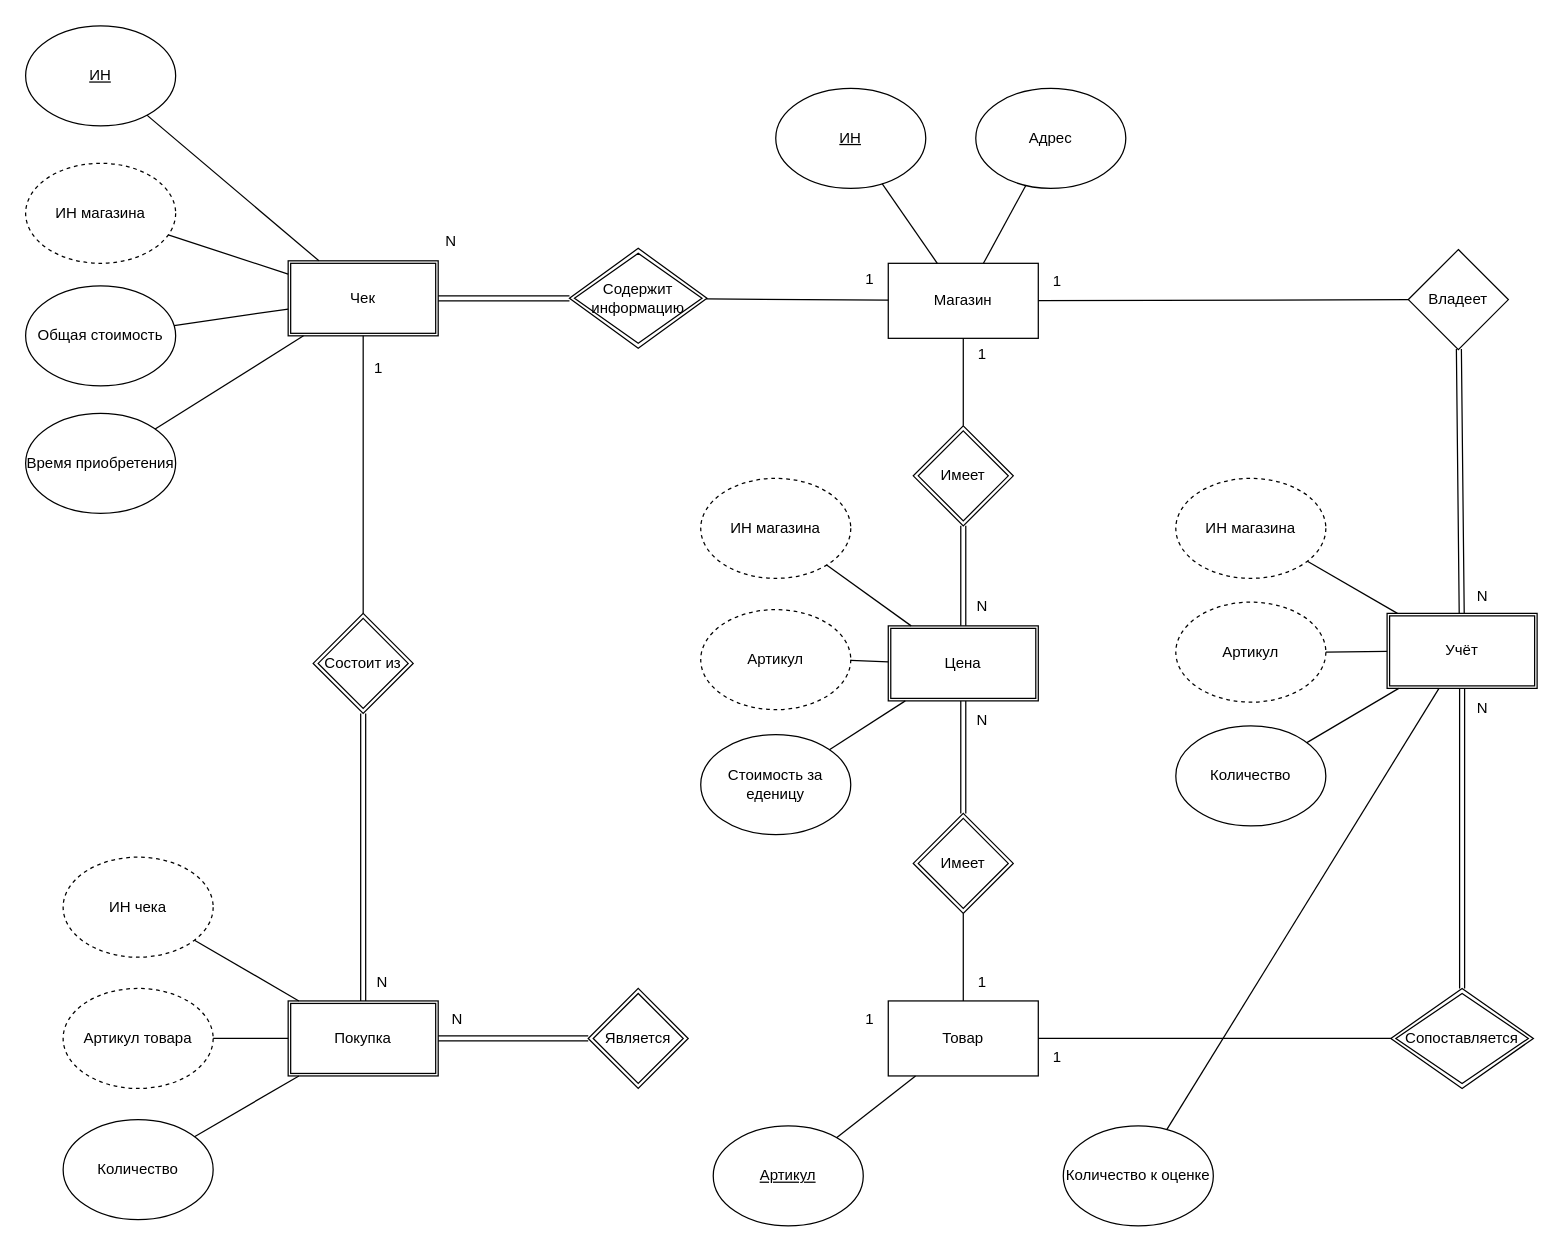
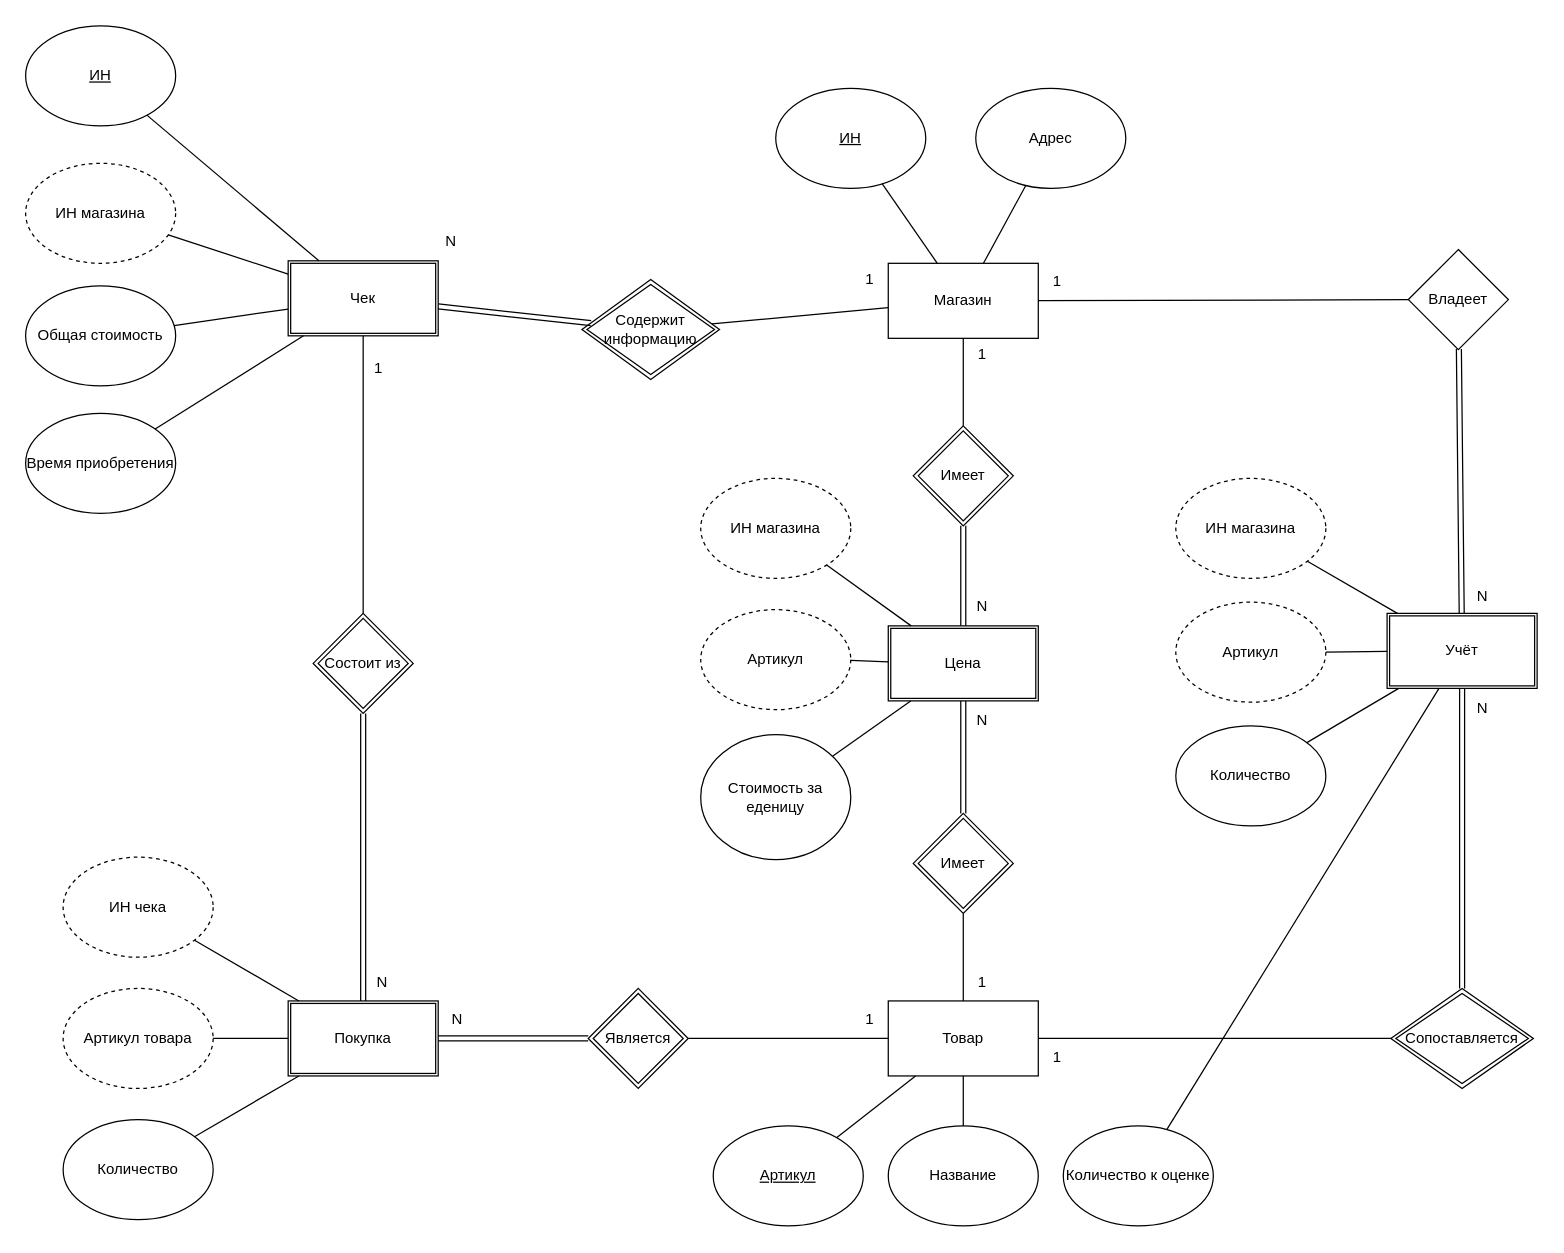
node "Содержит информацию": moved (638, 298) -> (651, 329)
node "Стоимость за еденицу": size 150x100 -> 150x125
edge "Является" -- "Товар": added
edge "Товар" -- "Название": added
node "Название": added
